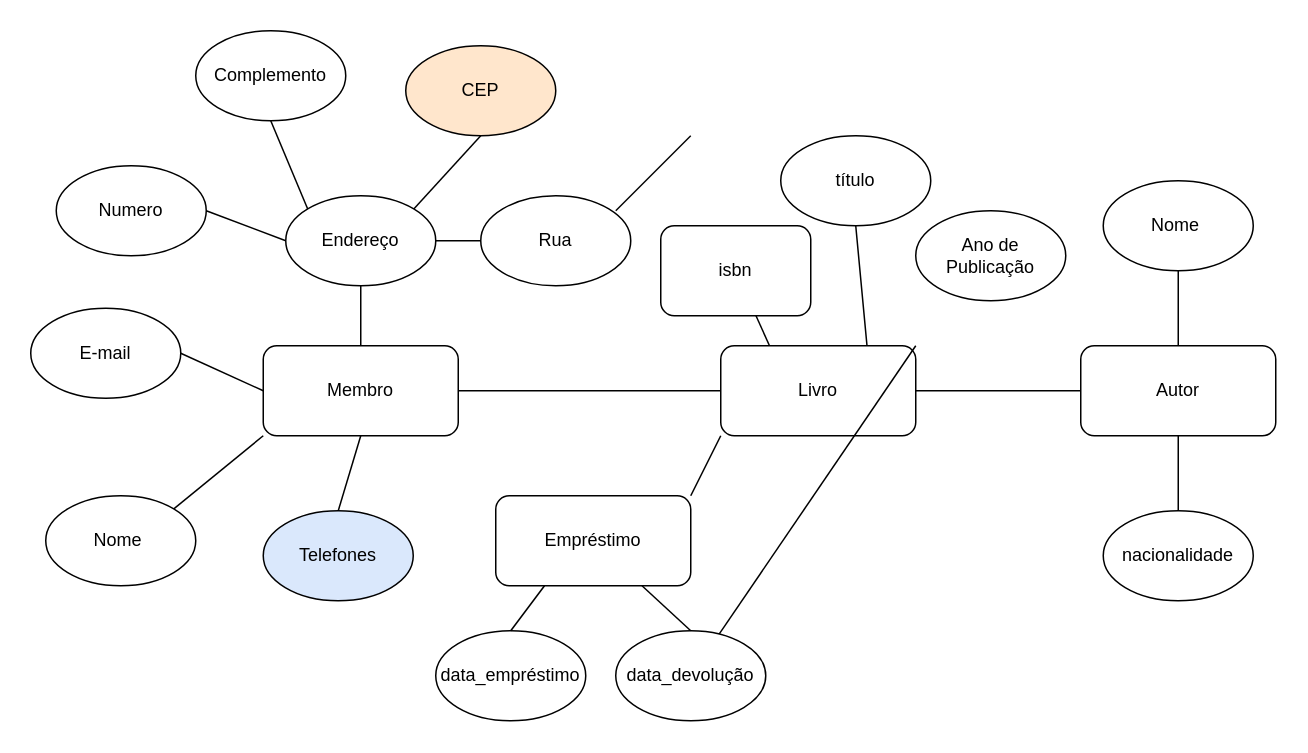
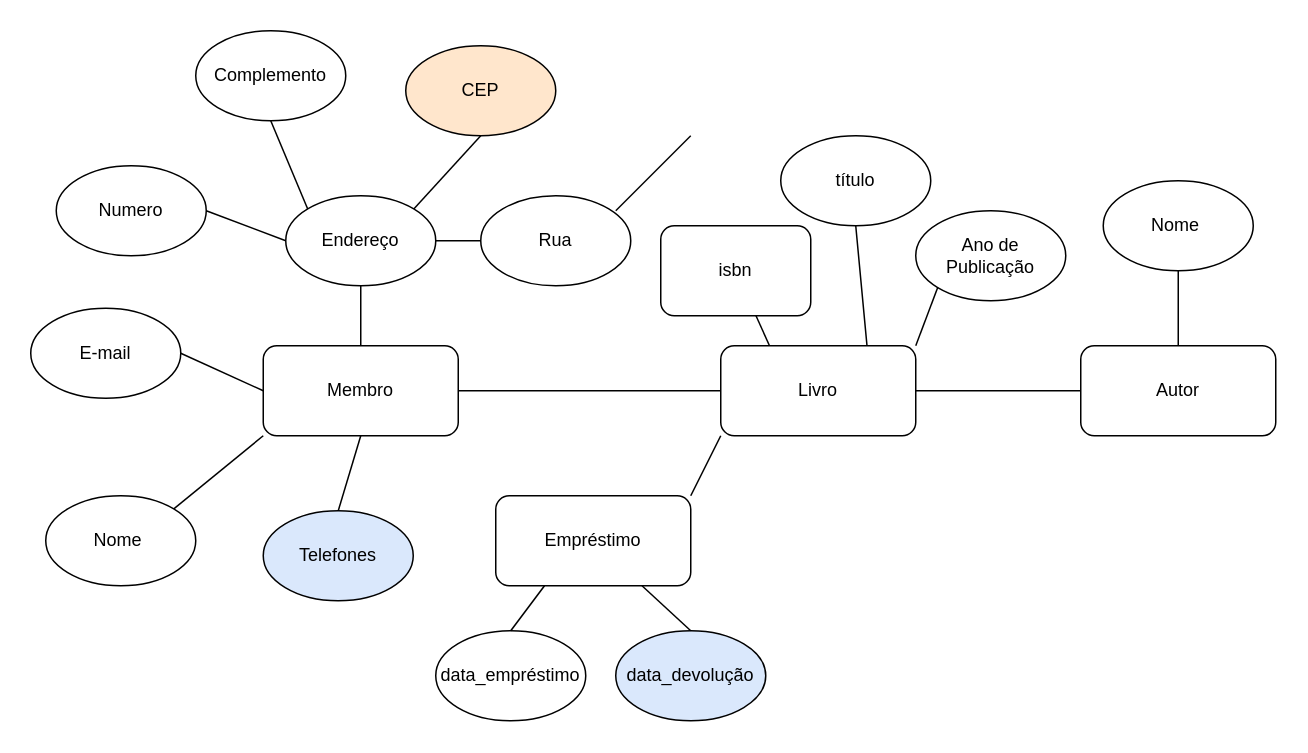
edge "Autor" -- "nacionalidade": removed
edge "Livro" -- "data_devolução": now "Livro" -- "Ano de Publicação"
node "nacionalidade": removed
node "data_devolução": fillcolor #ffffff -> #dae8fc
